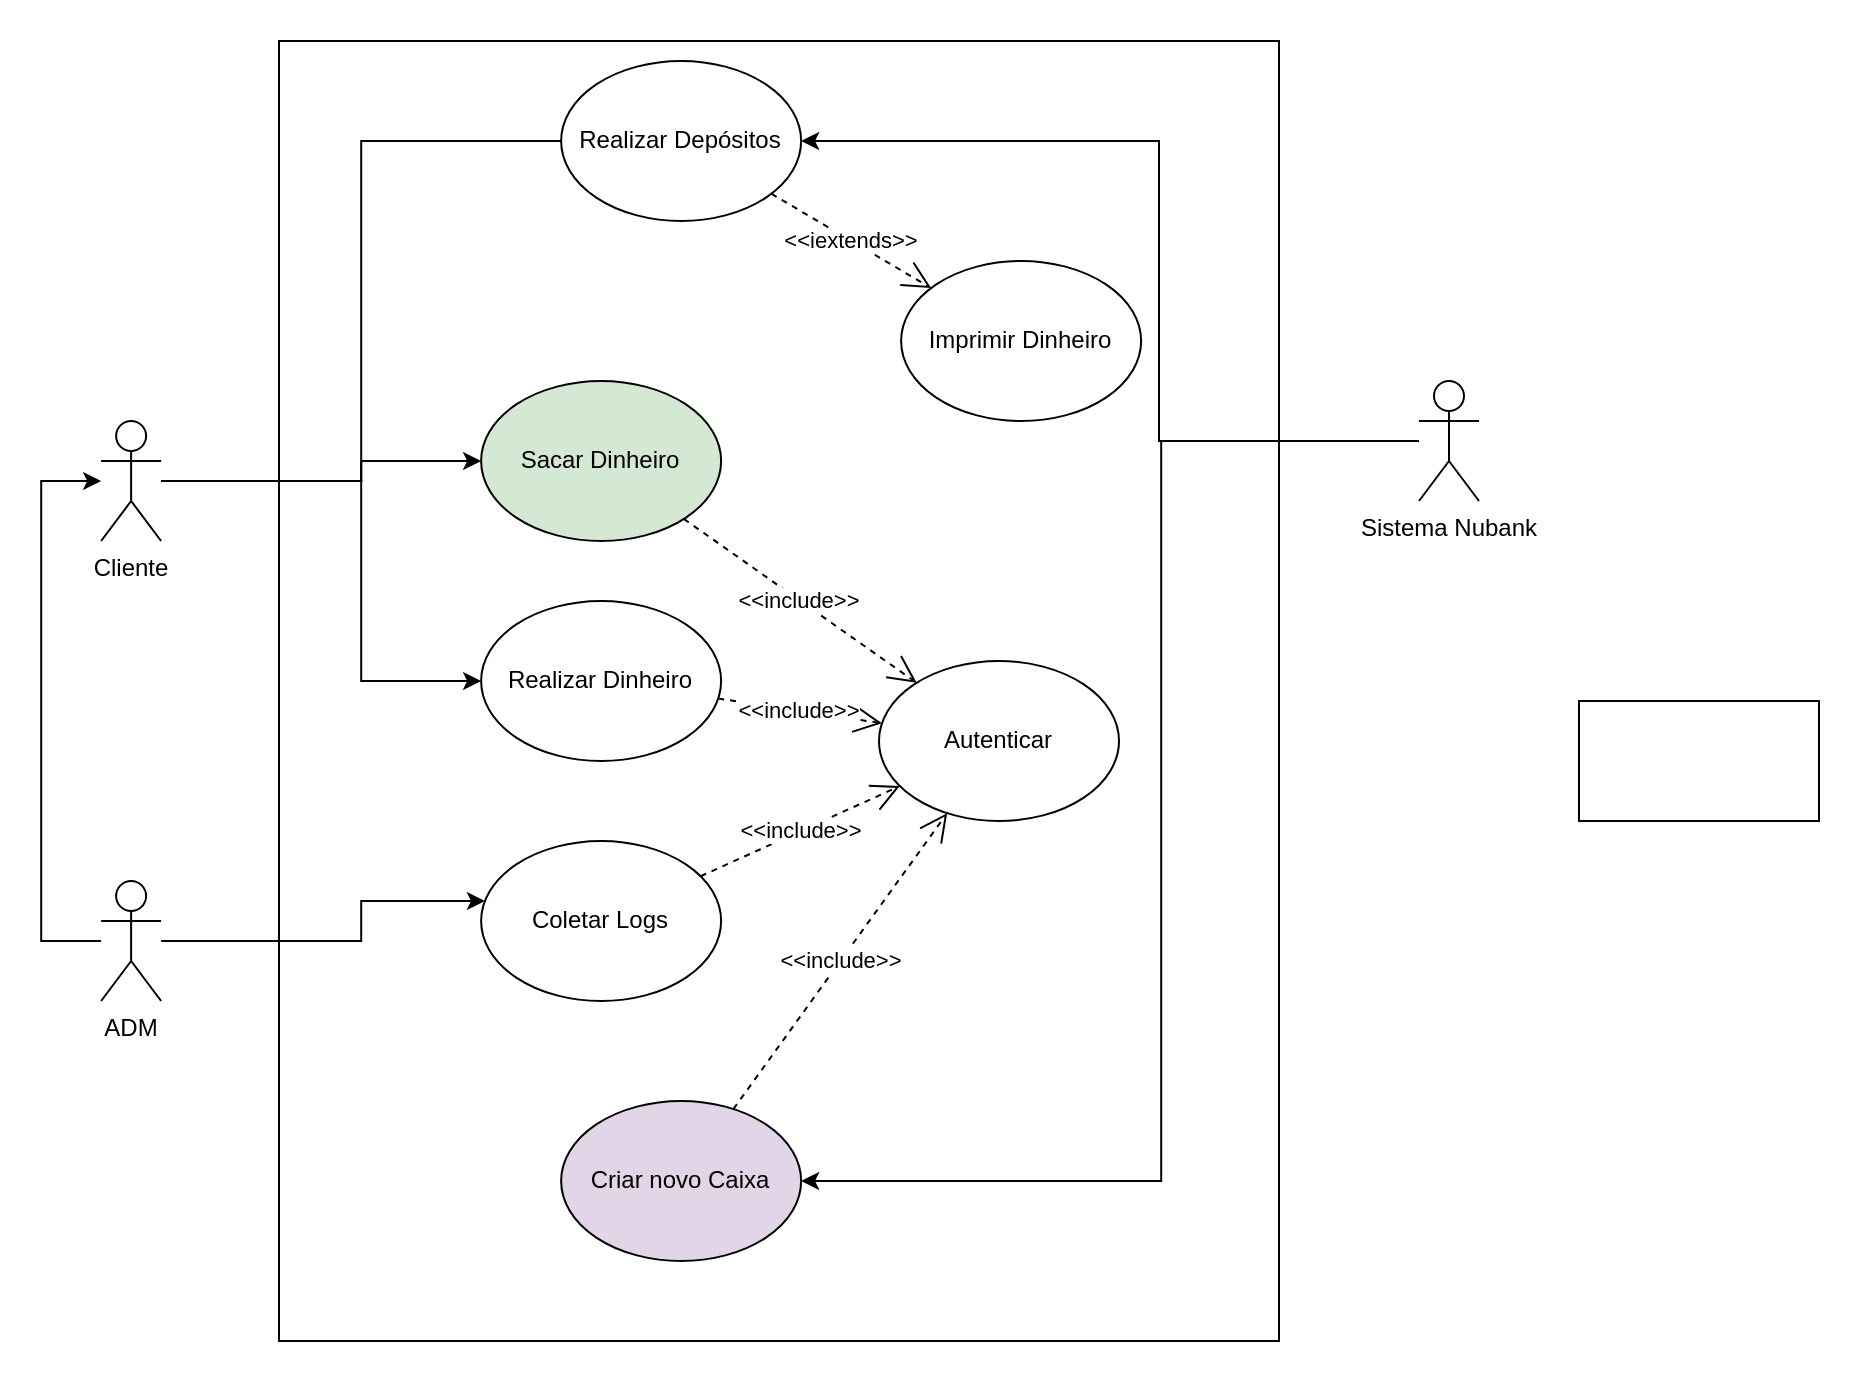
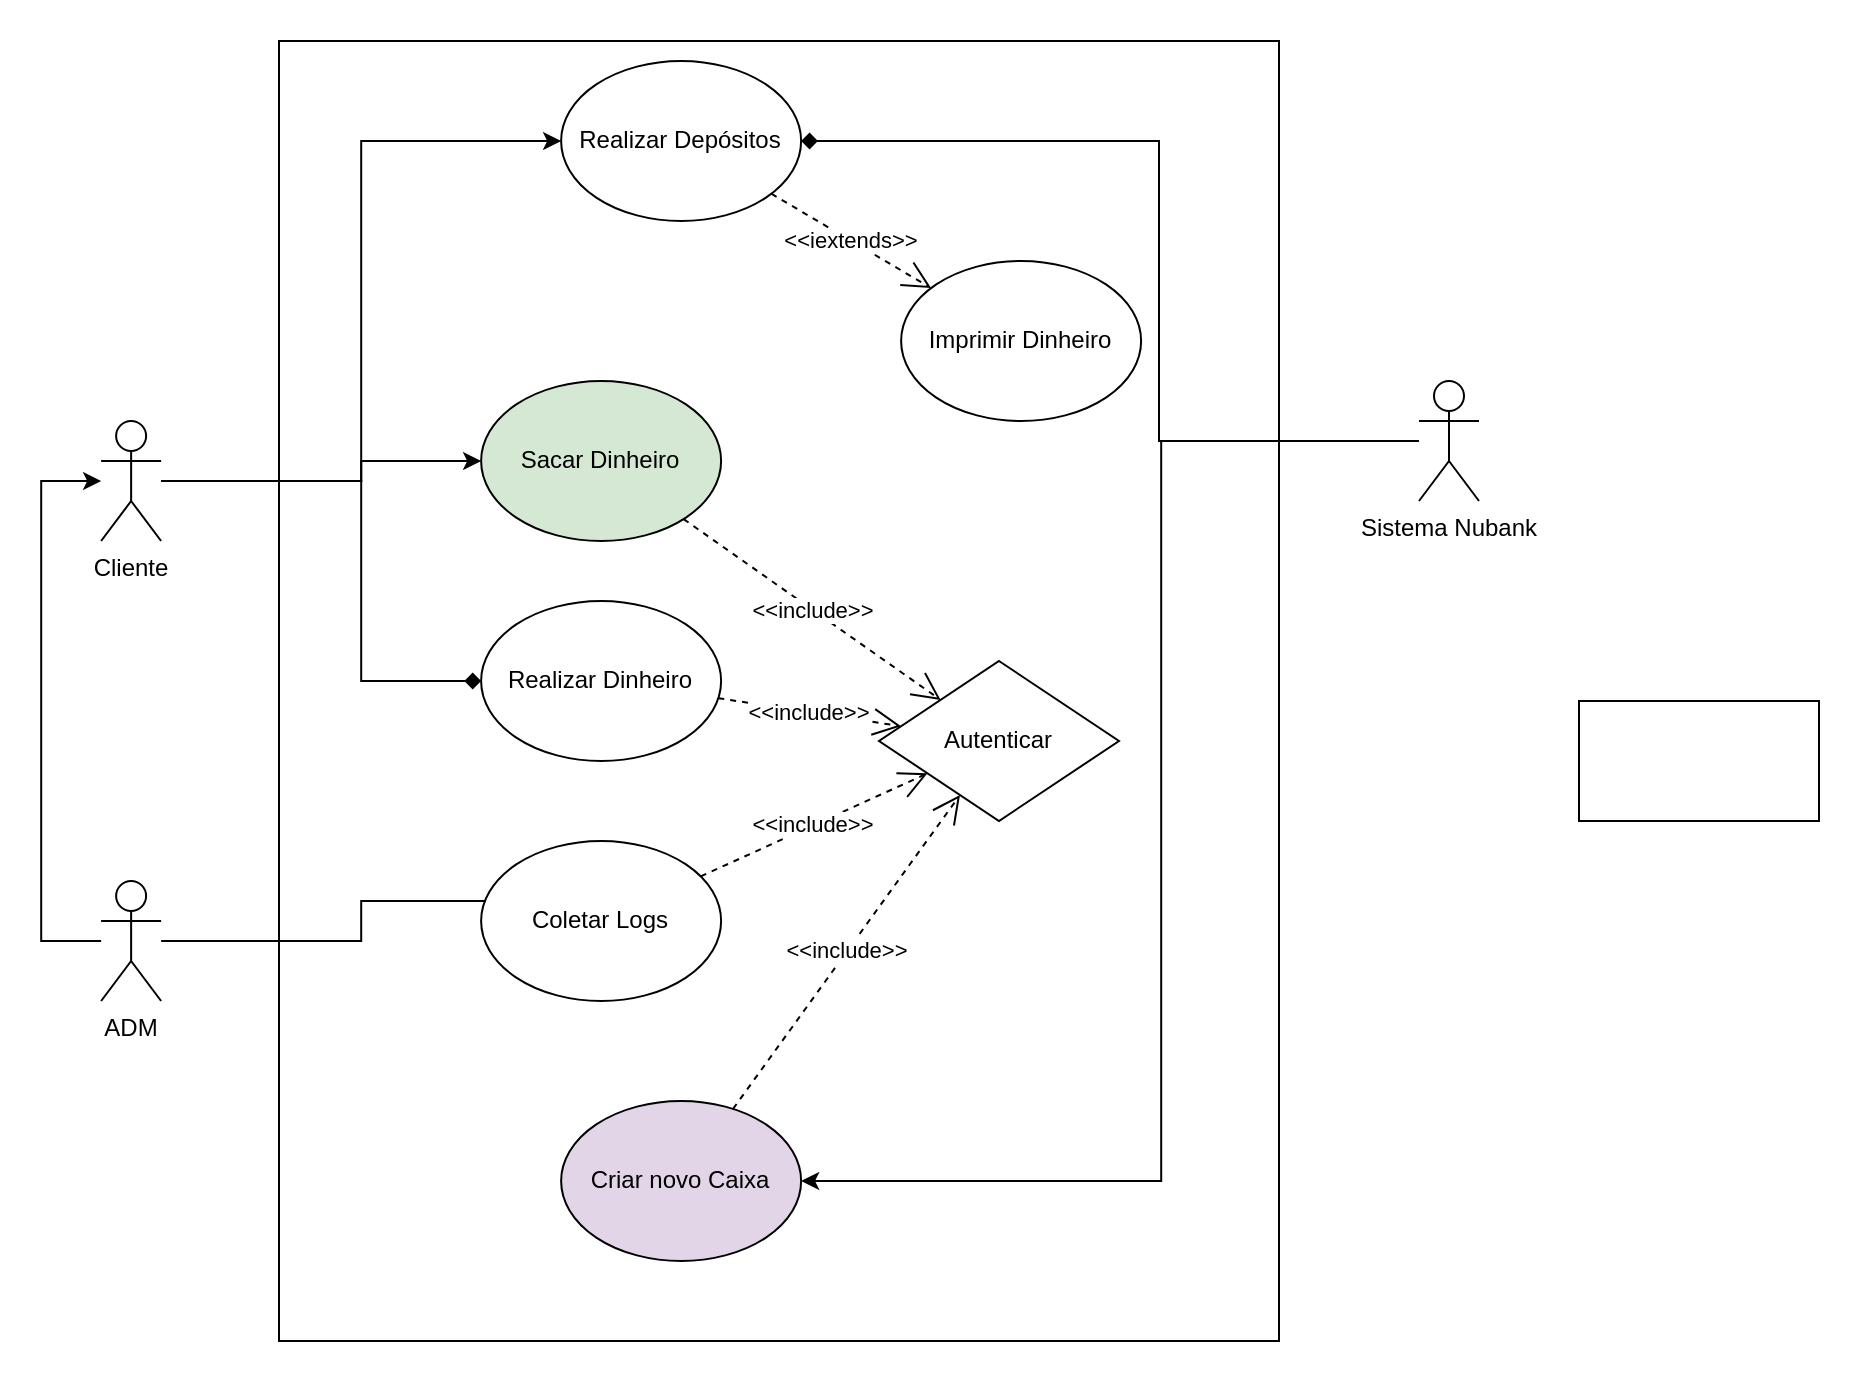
edge "Realizar Depósitos" -- "Cliente": arrowhead none -> classic
edge "Sistema Nubank" -> "Realizar Depósitos": arrowhead classic -> diamond
edge "Cliente" -> "Realizar Dinheiro": arrowhead classic -> diamond
node "Autenticar": shape ellipse -> diamond
edge "ADM" -> "Coletar Logs": arrowhead classic -> none
